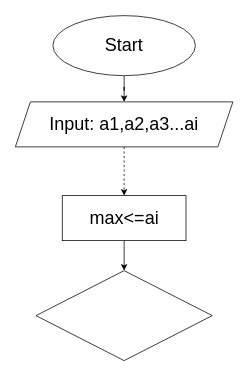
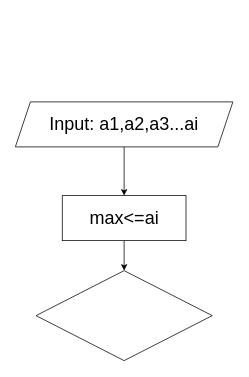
node "Start": removed
edge "Start" -> "Input: a1,a2,a3...ai": removed
edge "Input: a1,a2,a3...ai" -> "max<=ai": style dashed -> solid
